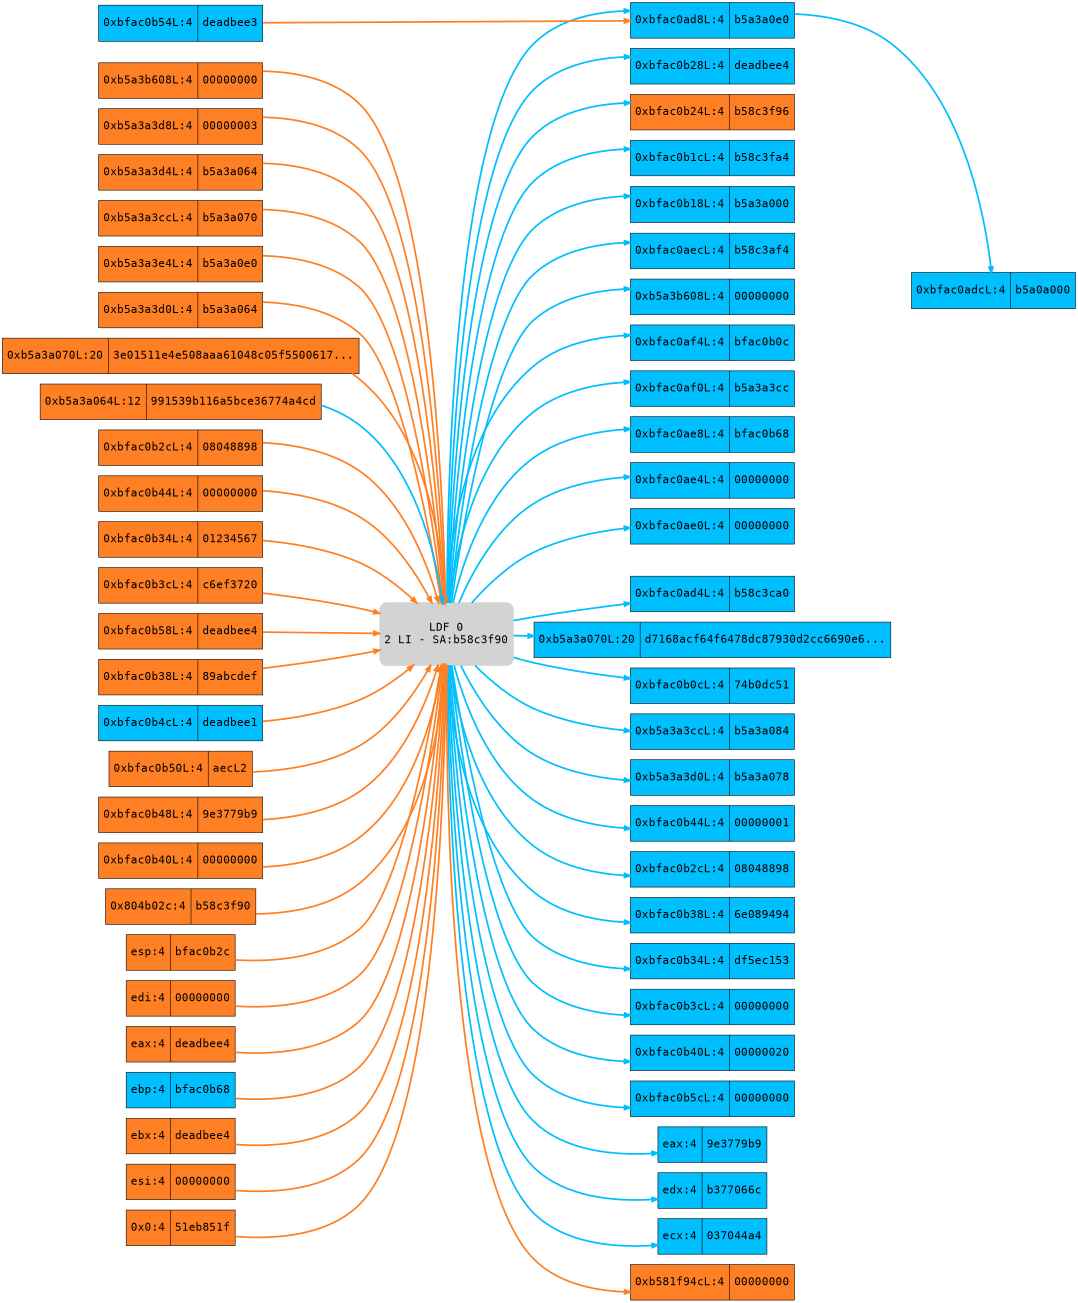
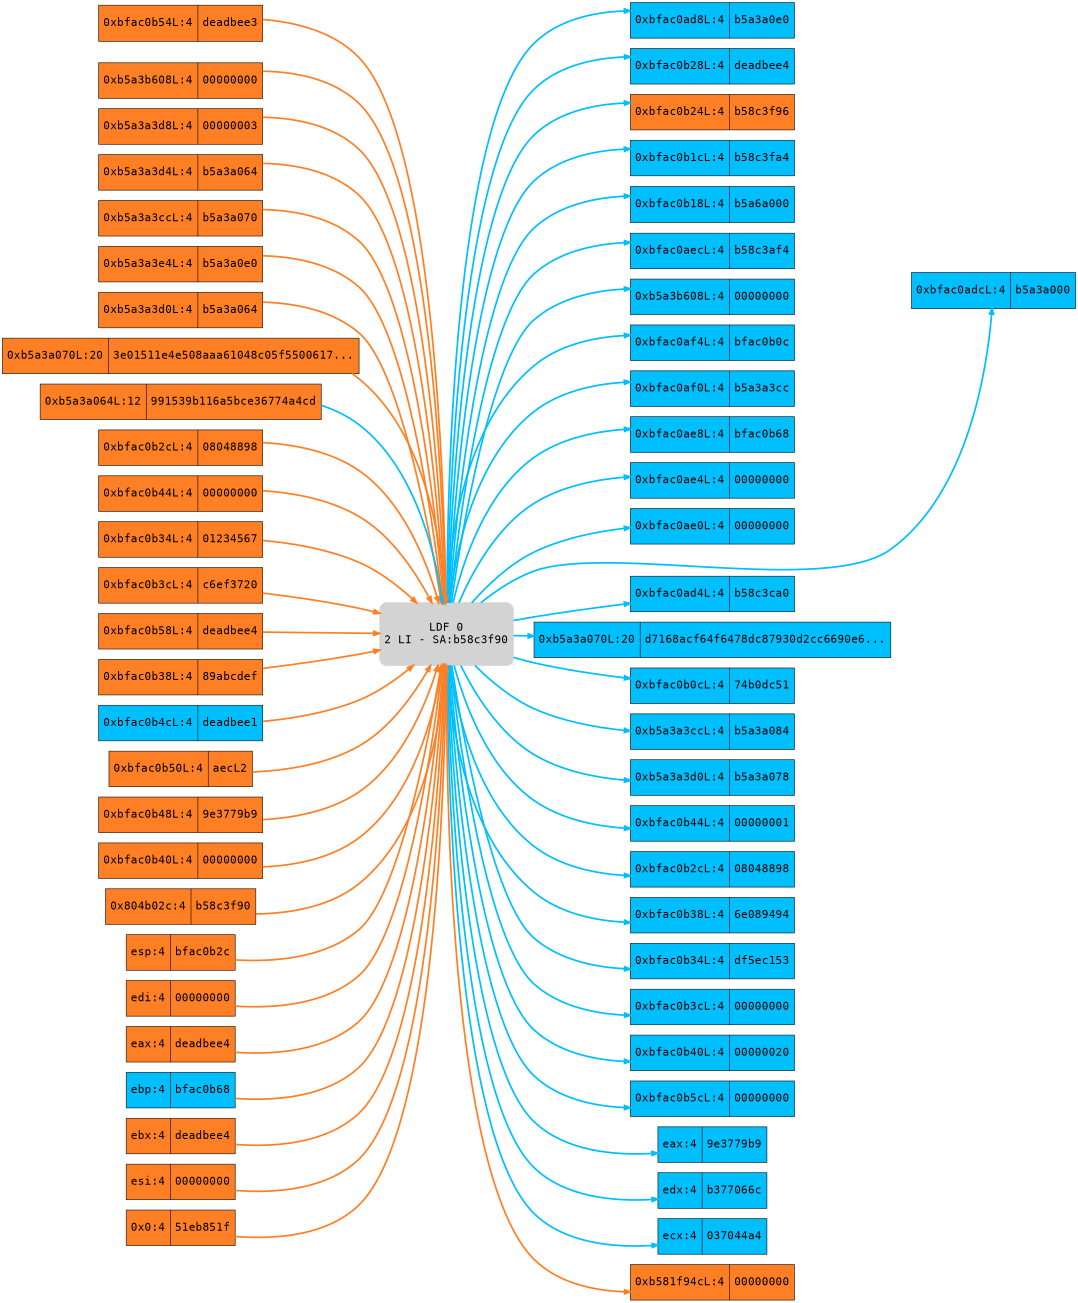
edge "0xbfac0b54L:4" -> "0xbfac0ad8L:4": now "0xbfac0b54L:4" -> "LDF 0 2 LI - SA:b58c3f90"
node "0xbfac0b54L:4": fillcolor deepskyblue1 -> chocolate1
edge "0xbfac0ad8L:4" -> "0xbfac0adcL:4": now "LDF 0 2 LI - SA:b58c3f90" -> "0xbfac0adcL:4"
node "0xbfac0b18L:4": text "b5a3a000" -> "b5a6a000"
node "0xbfac0adcL:4": text "b5a0a000" -> "b5a3a000"
